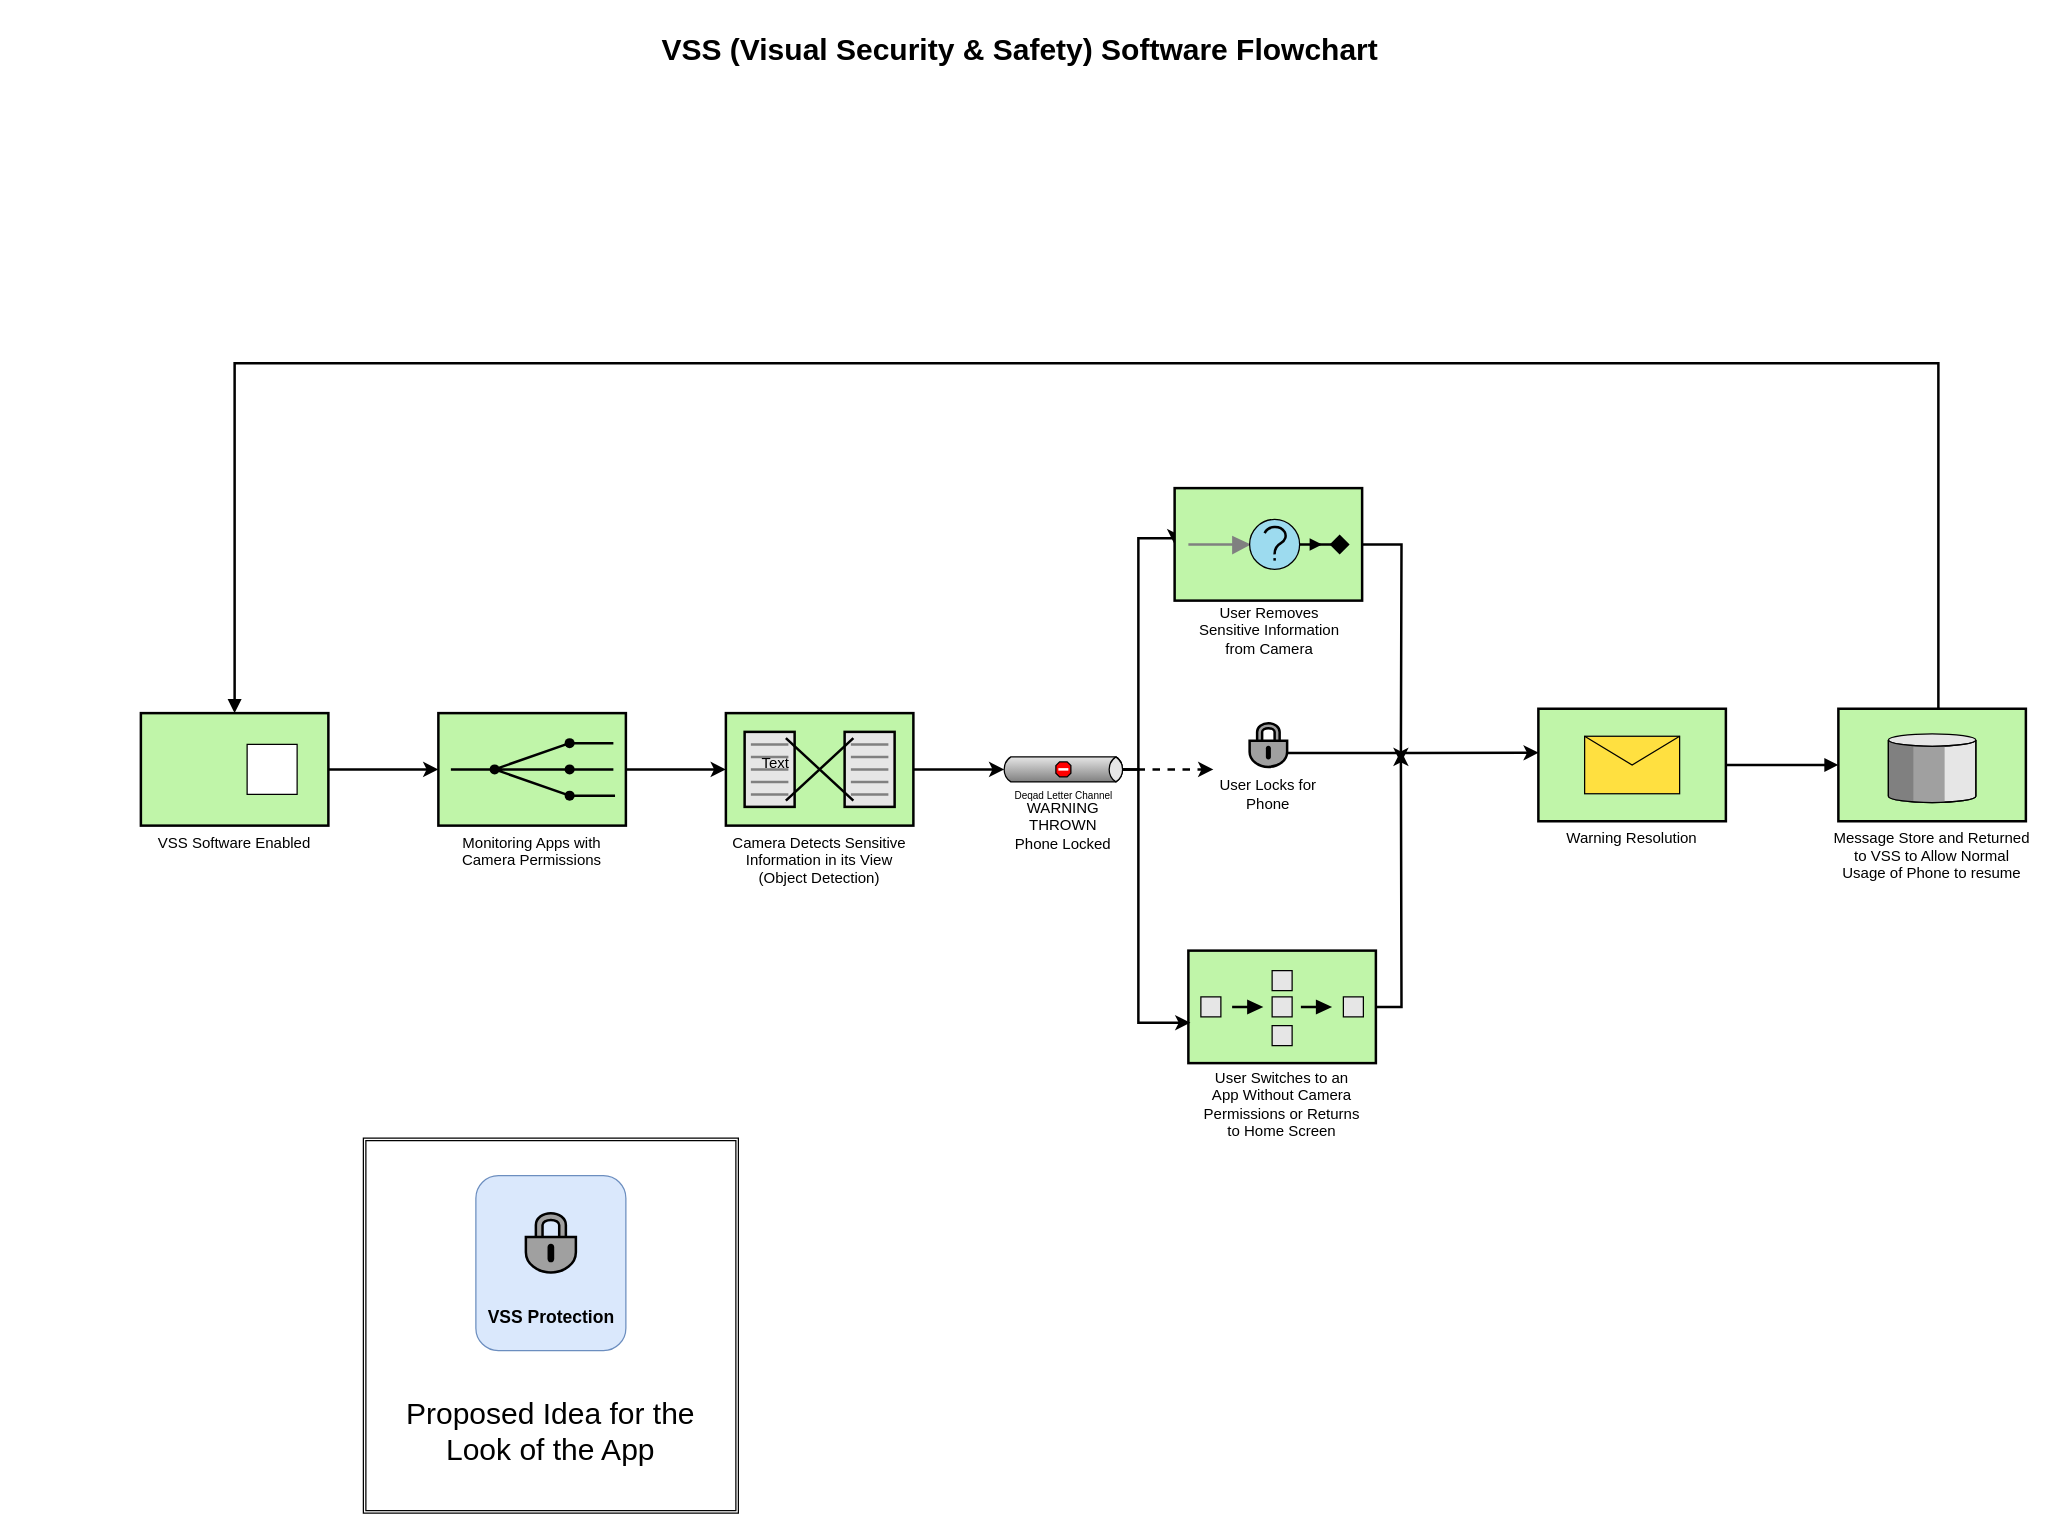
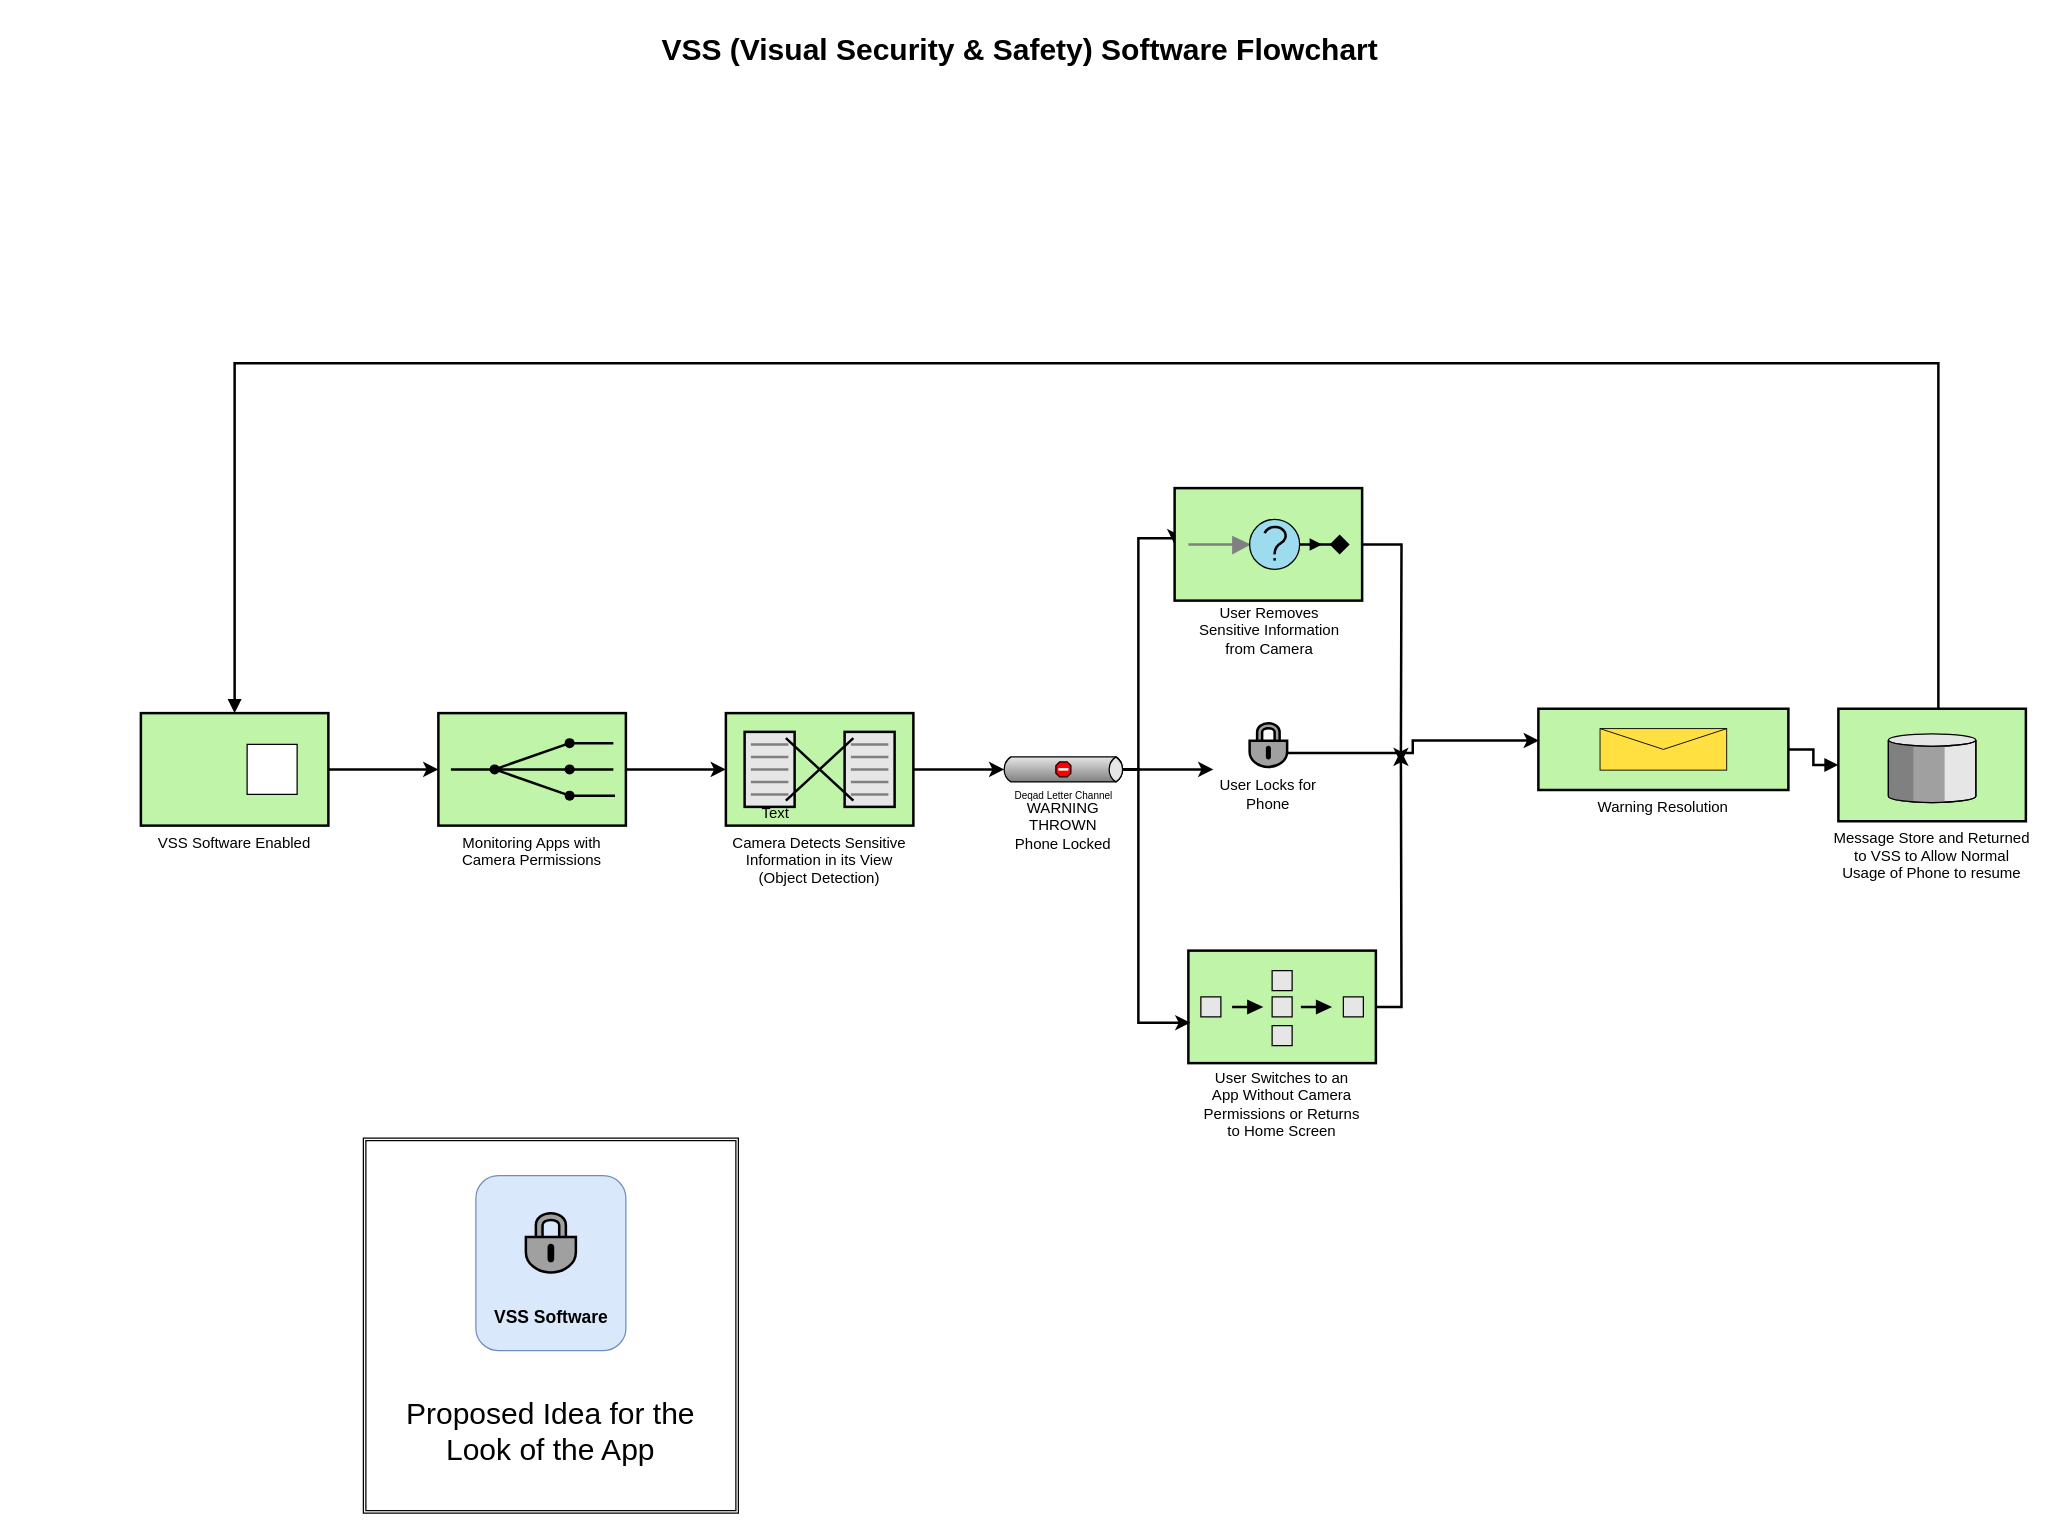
node "Text": moved (776, 763) -> (776, 813)
node "Warning Resolution": size 188x113 -> 250x81
edge "Deqad Letter Channel" -> "User Locks for Phone": style dashed -> solid
node "VSS Protection": label "VSS Protection" -> "VSS Software"
